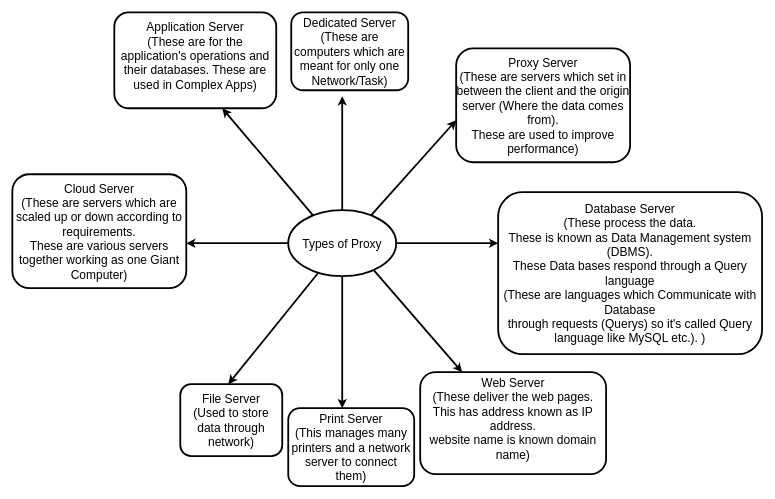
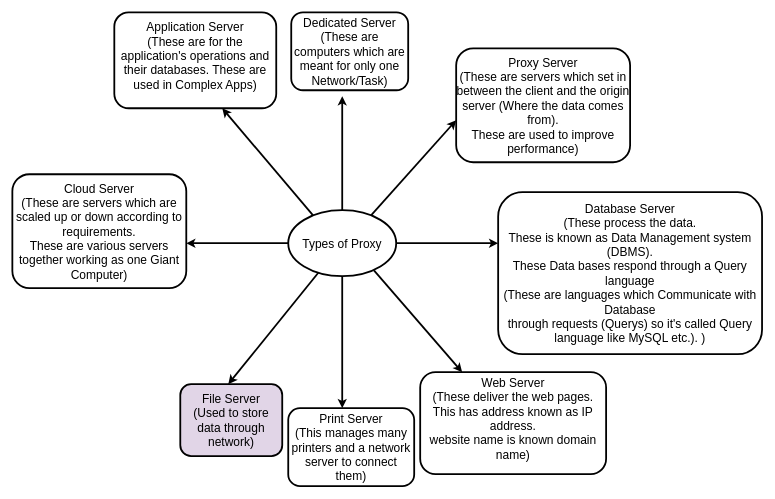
node "File Server (Used to store data through network)": fillcolor #ffffff -> #e1d5e7
